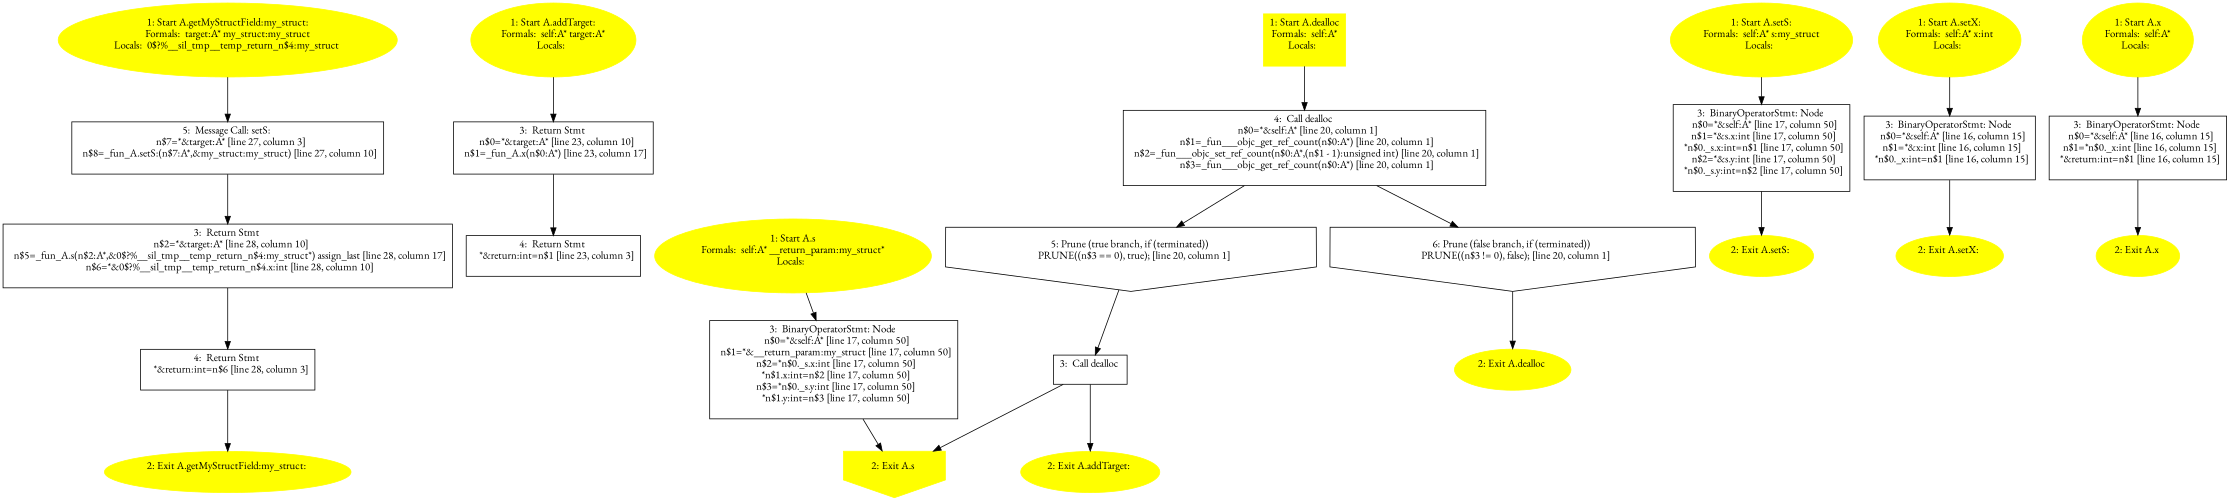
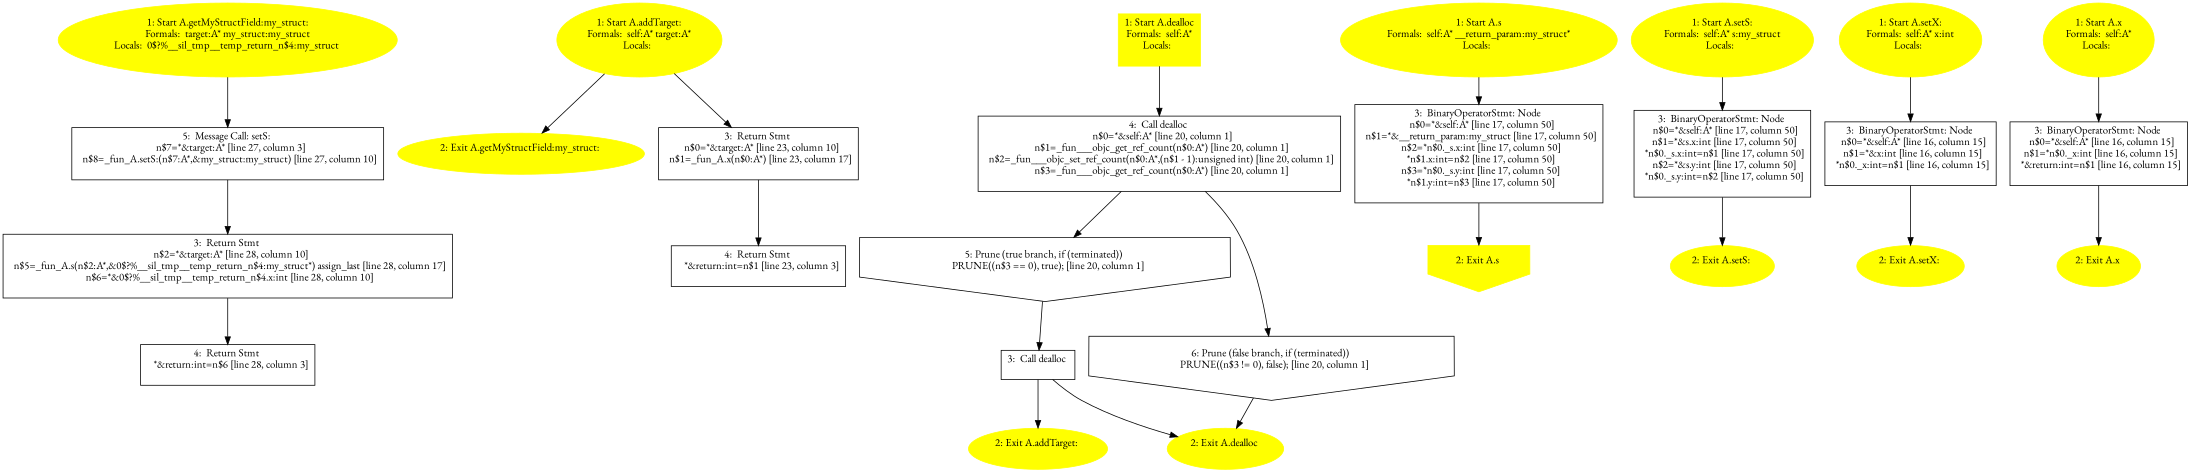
edge "3:  Call dealloc" -> "2: Exit A.s": now "3:  Call dealloc" -> "2: Exit A.dealloc"
edge "4:  Return Stmt *&return:int=n$6 [line 28, column 3]" -> "2: Exit A.getMyStructField:my_struct:": now "1: Start A.addTarget: Formals:  self:A* target:A* Locals:" -> "2: Exit A.getMyStructField:my_struct:"
